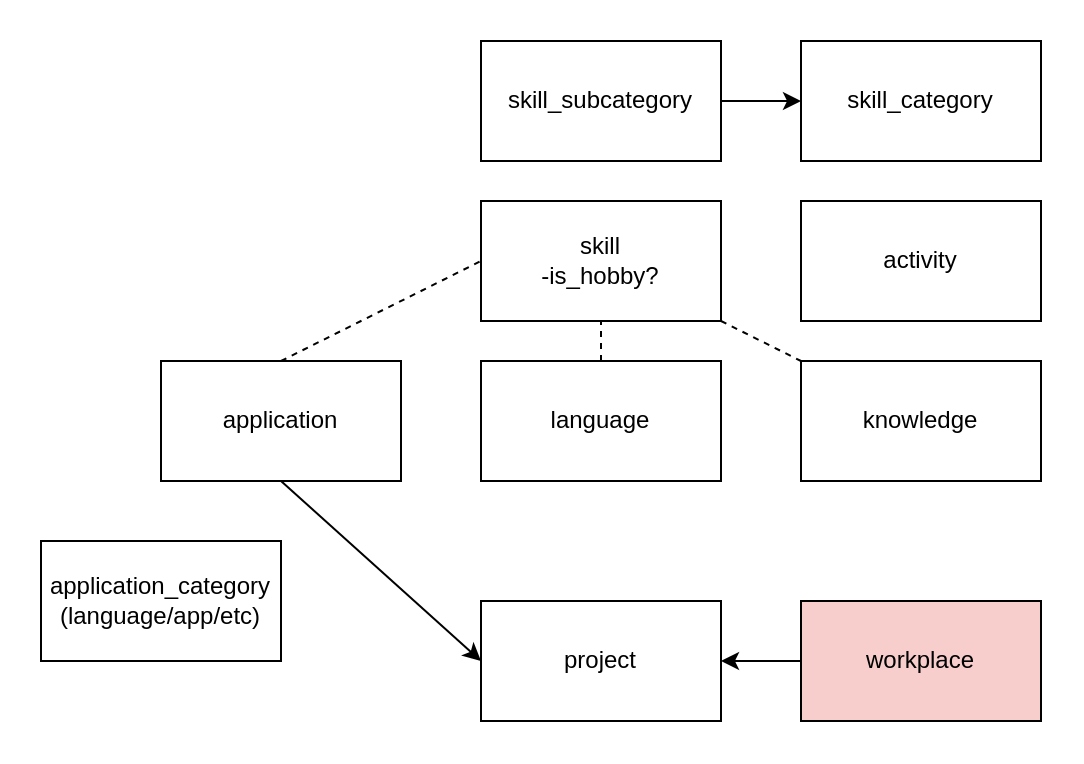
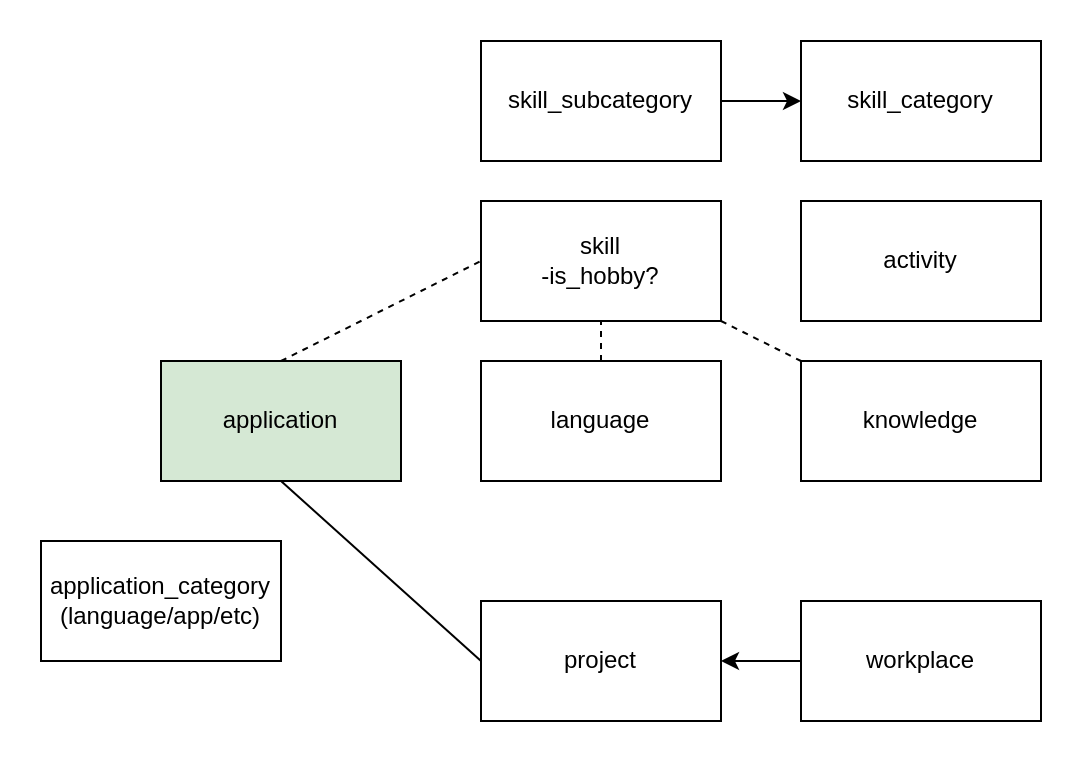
node "application": fillcolor #ffffff -> #d5e8d4
edge "application" -> "project": arrowhead classic -> none
node "workplace": fillcolor #f8cecc -> #ffffff
